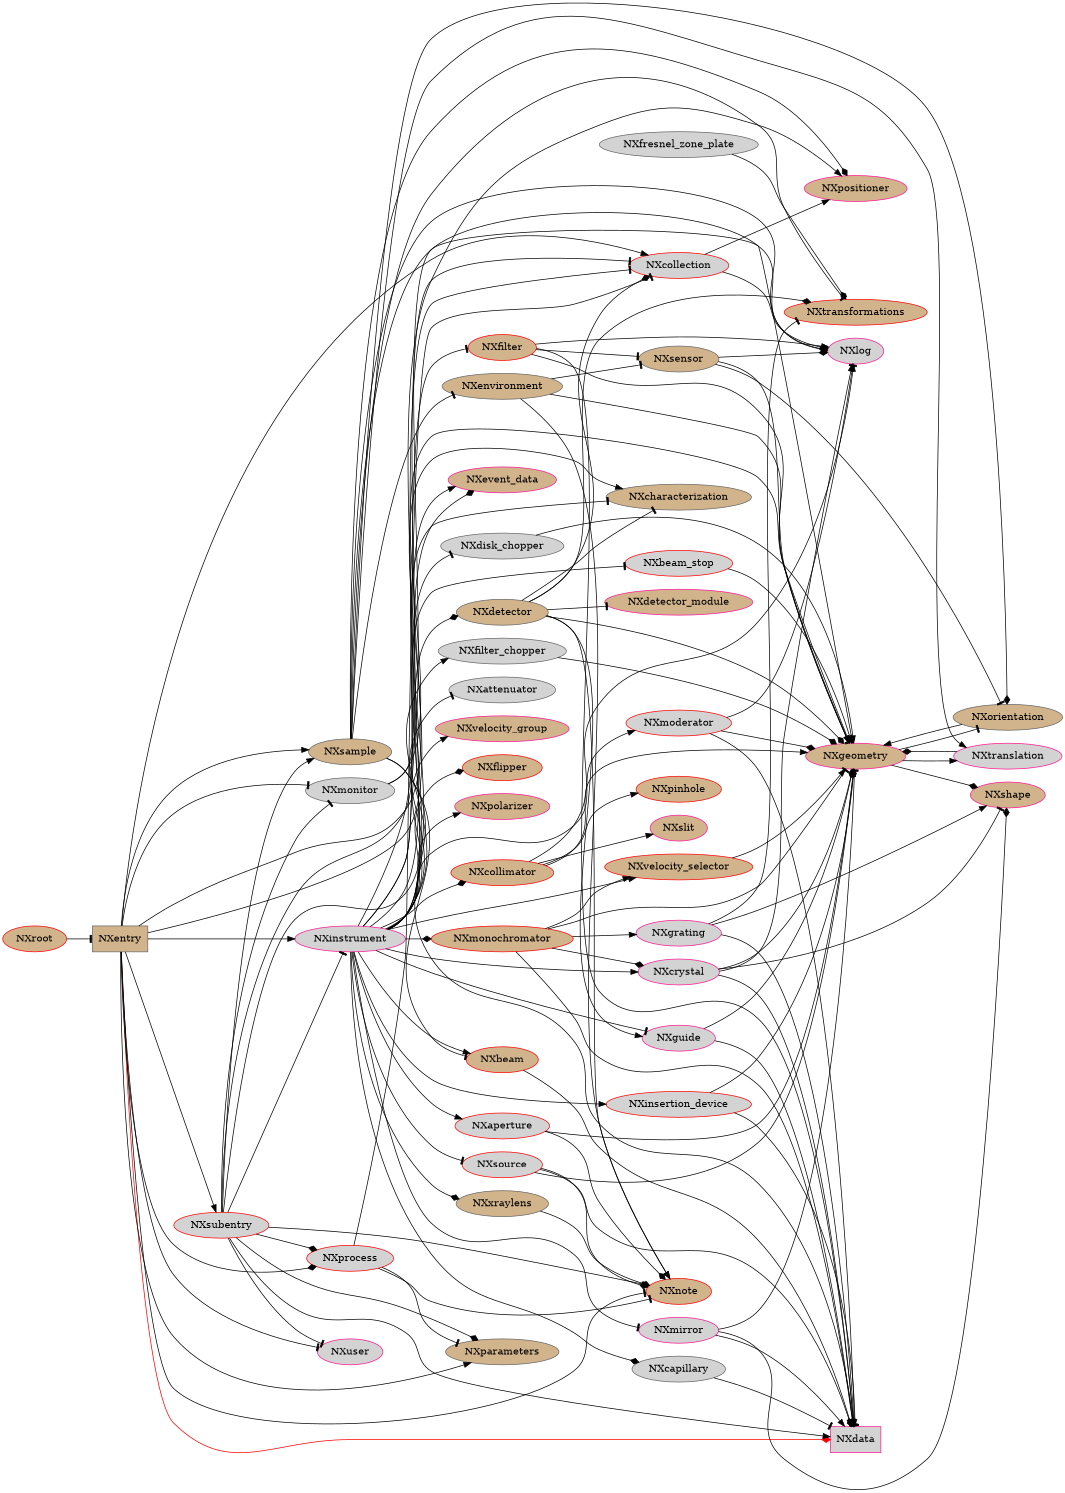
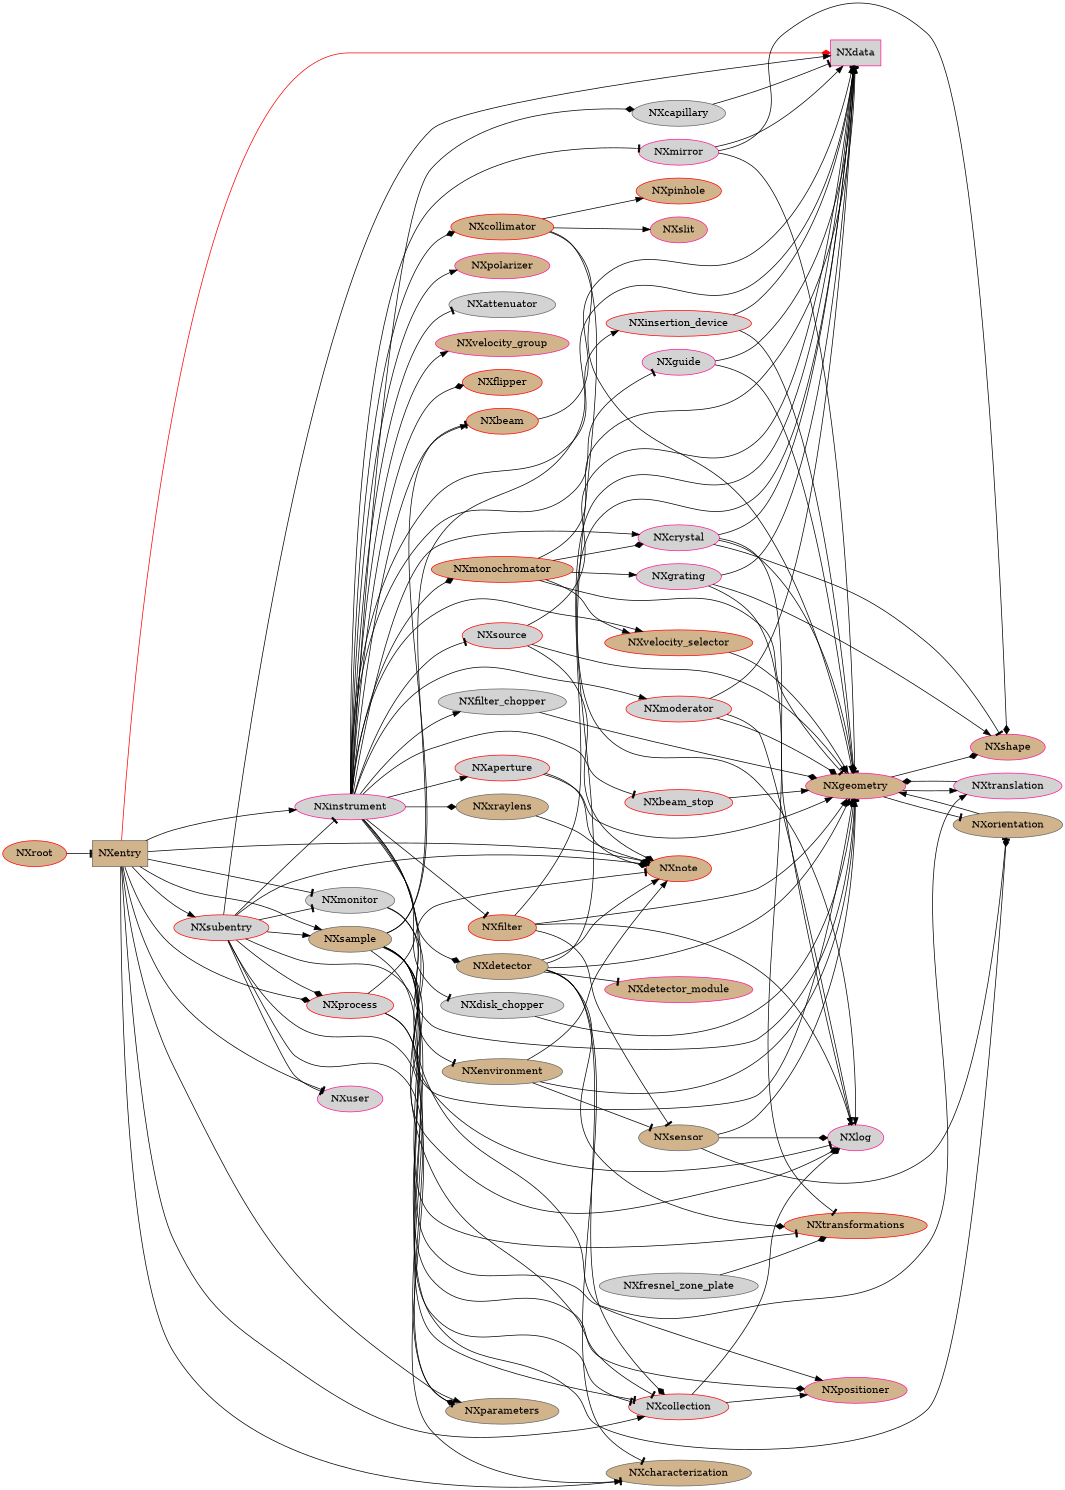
node "NXevent_data": removed
edge "NXdetector" -> "NXguide": now "NXdetector" -> "NXdata"
